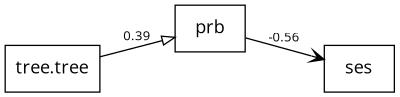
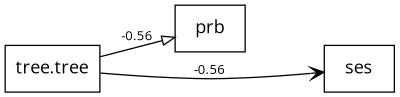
edge "tree.tree" -> "prb": label "0.39" -> "-0.56"
edge "prb" -> "ses": now "tree.tree" -> "ses"
